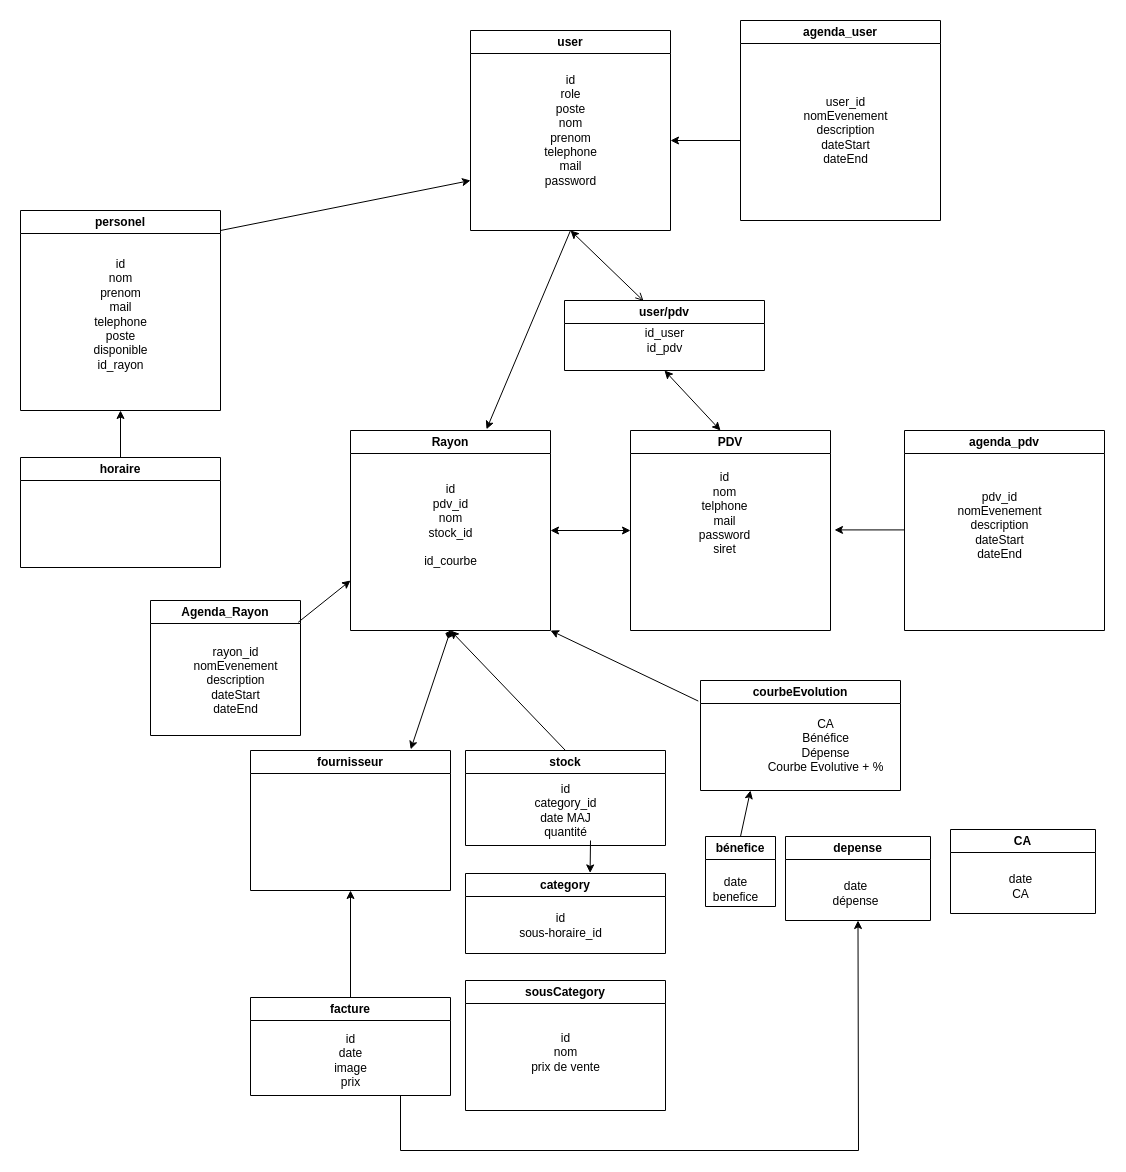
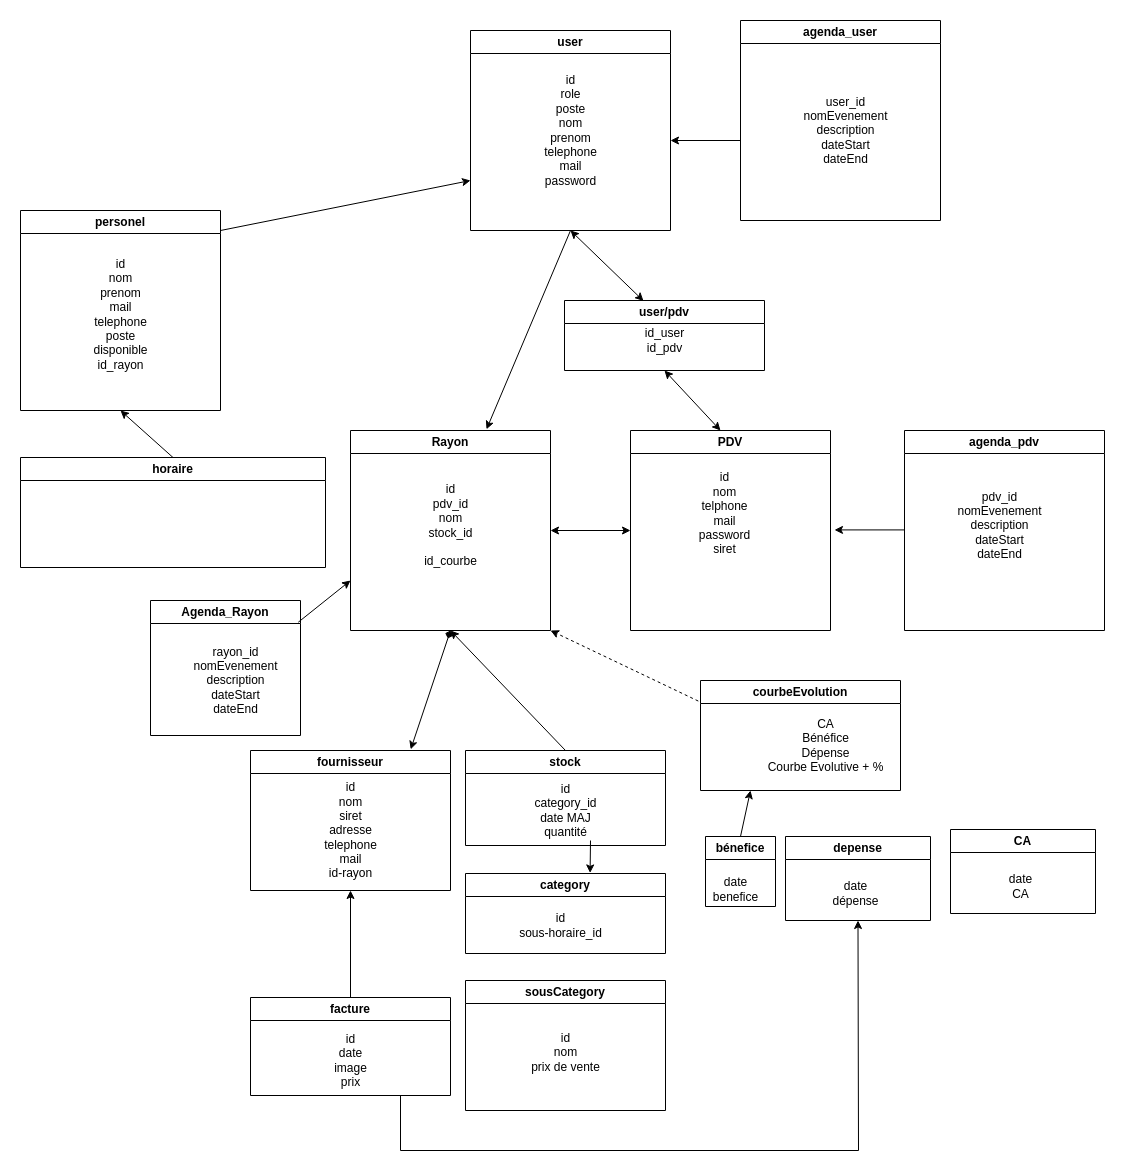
edge "user" -- "user/pdv": arrowhead open -> classic
node "horaire": size 200x110 -> 305x110
edge "courbeEvolution" -> "Rayon": style solid -> dashed
node "id nom siret adresse telephone mail id-rayon": added
